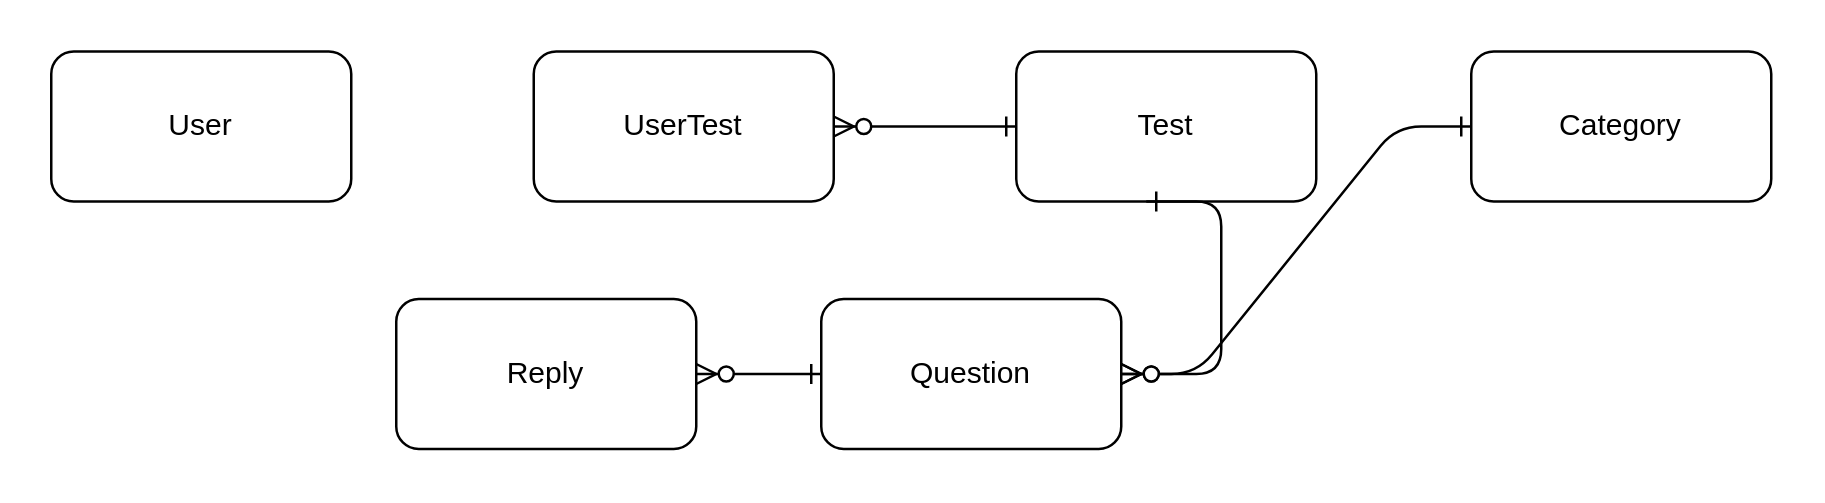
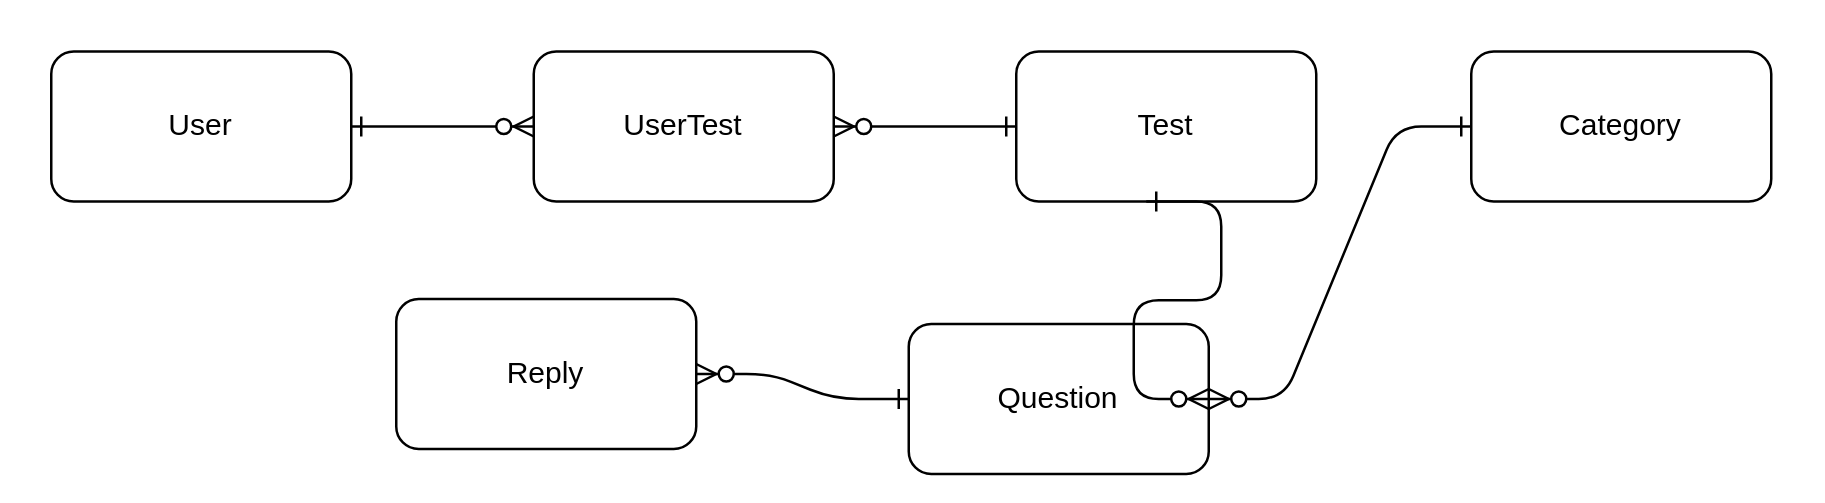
edge "User" -- "UserTest": added
node "Question": moved (971, 374) -> (1059, 399)
